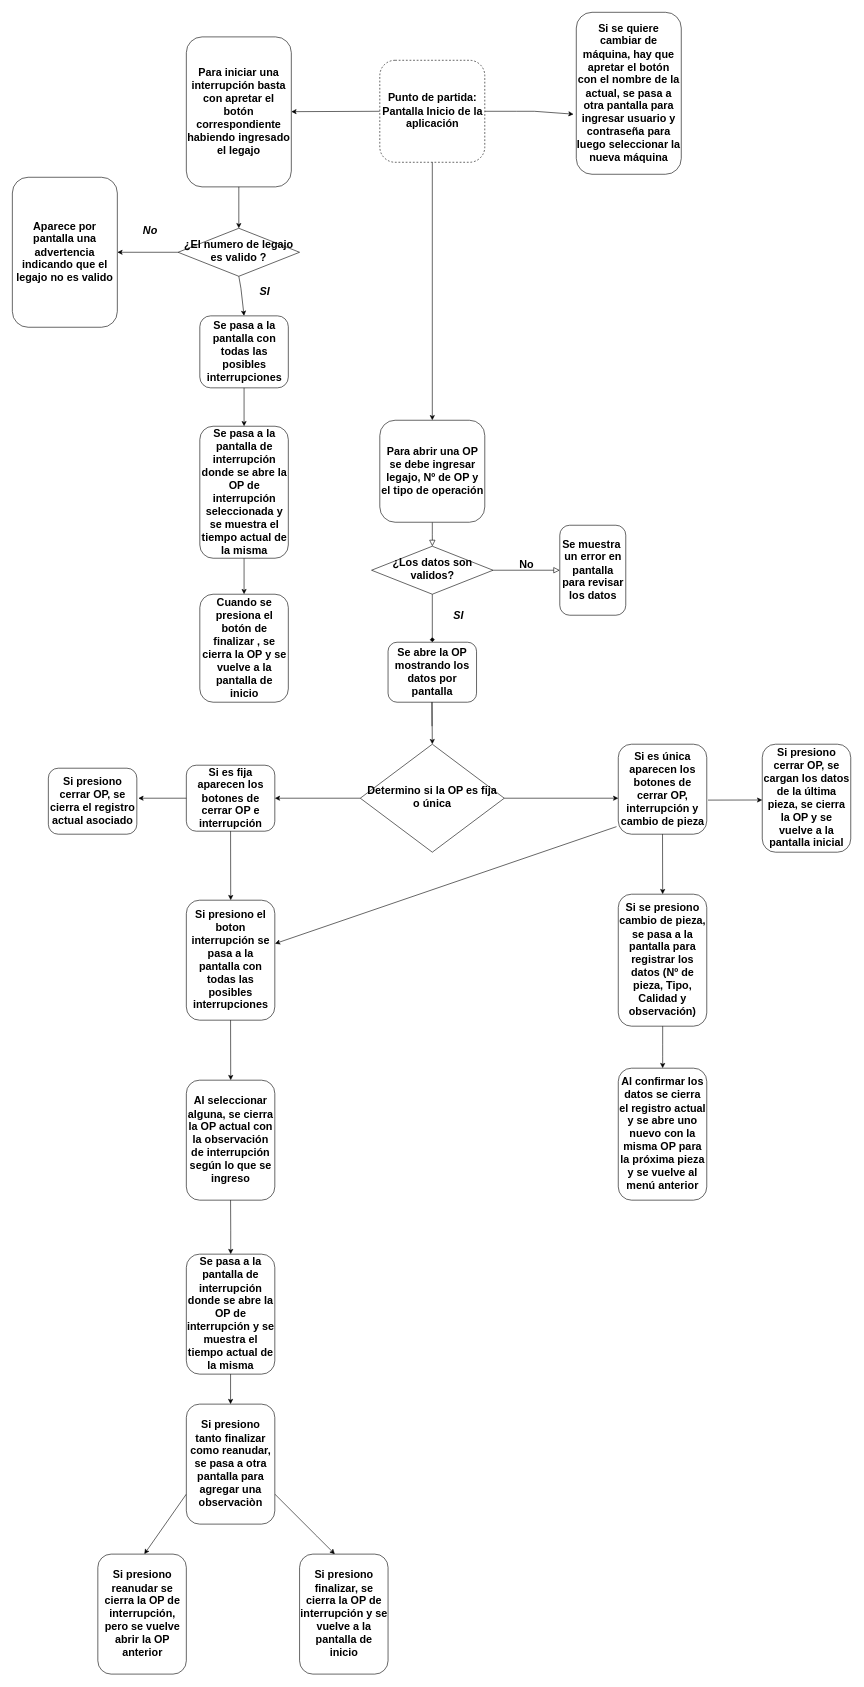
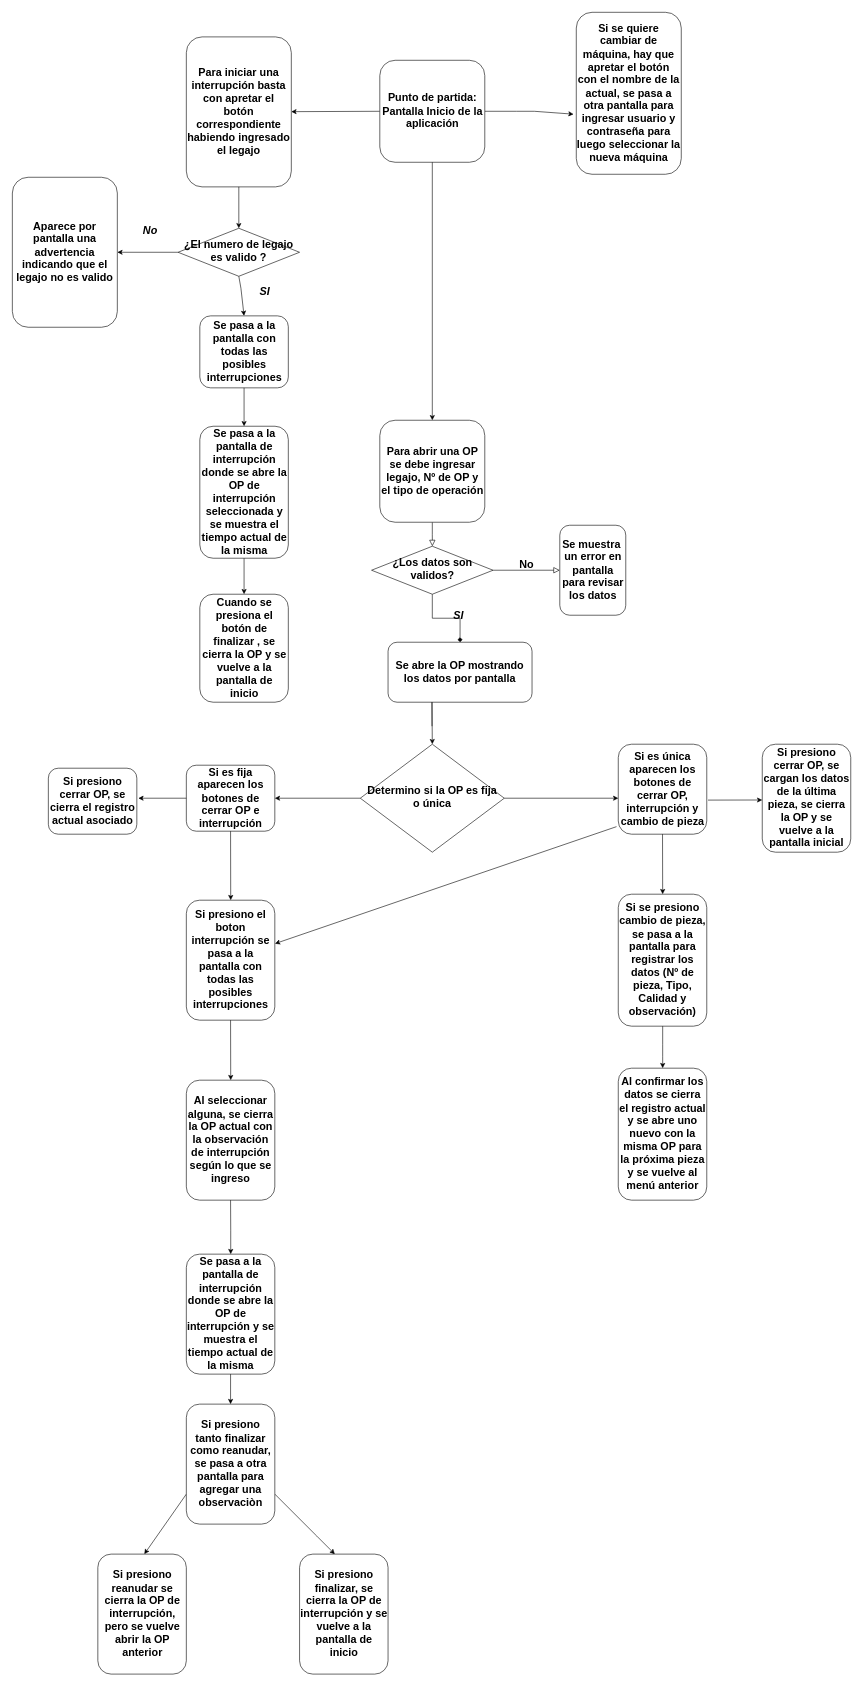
node "Punto de partida: Pantalla Inicio de la aplicación": style dashed -> solid
node "Se abre la OP mostrando los datos por pantalla": size 89x60 -> 144x60
